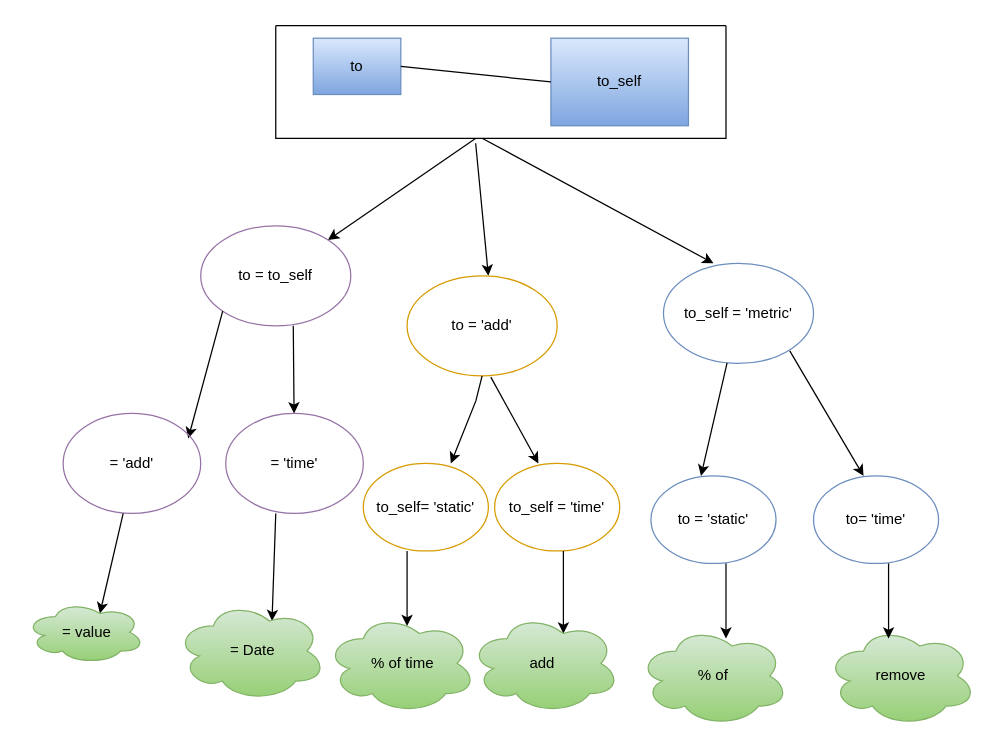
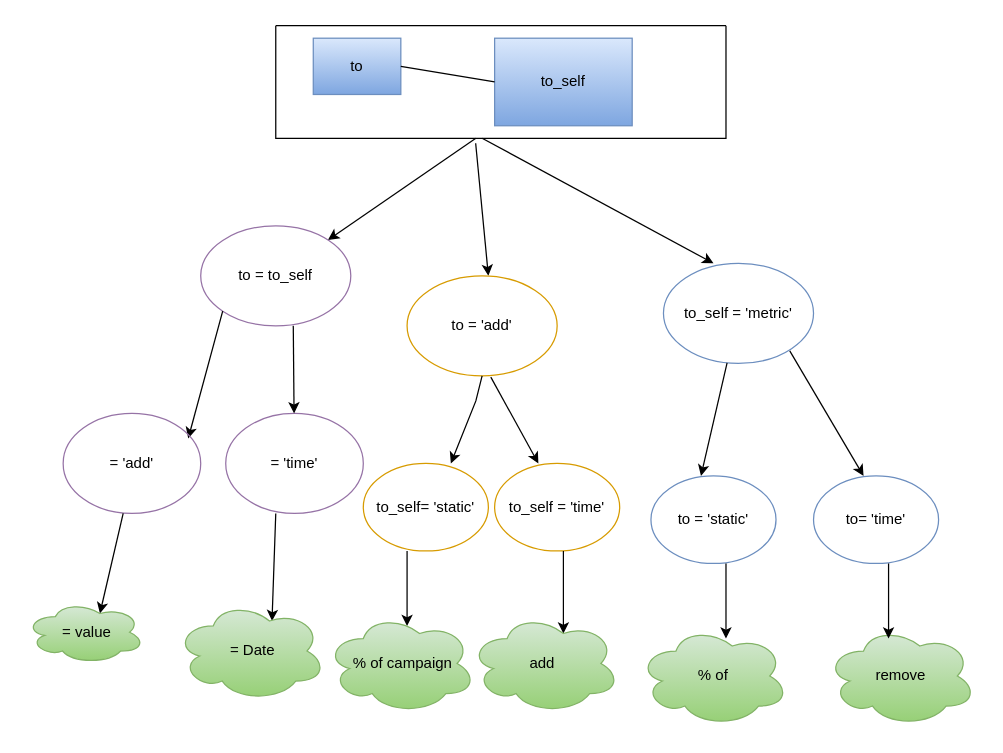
node "to_self": moved (619, 82) -> (563, 82)
node "% of time": label "% of time" -> "% of campaign"
